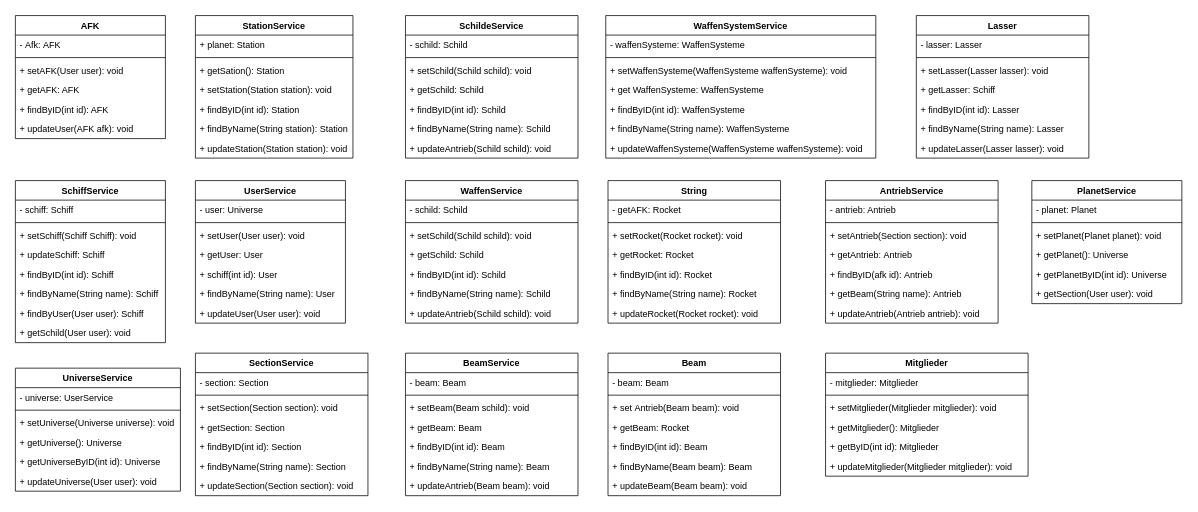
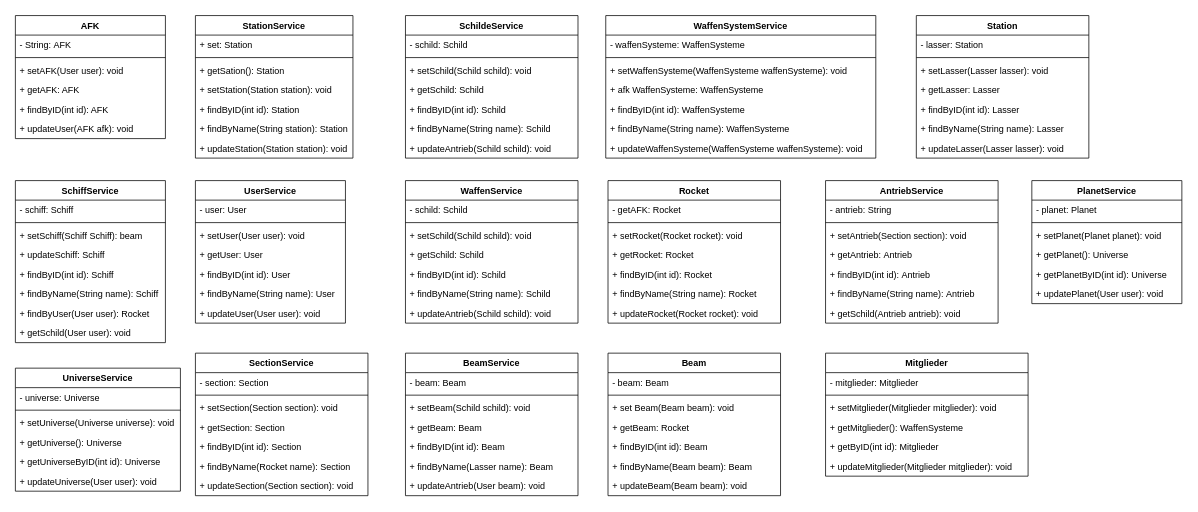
node "Lasser": label "Lasser" -> "Station"
node "- Afk: AFK": label "- Afk: AFK" -> "- String: AFK"
node "+ planet: Station": label "+ planet: Station" -> "+ set: Station"
node "- lasser: Lasser": label "- lasser: Lasser" -> "- lasser: Station"
node "+ get WaffenSysteme: WaffenSysteme": label "+ get WaffenSysteme: WaffenSysteme" -> "+ afk WaffenSysteme: WaffenSysteme"
node "+ getLasser: Schiff": label "+ getLasser: Schiff" -> "+ getLasser: Lasser"
node "String": label "String" -> "Rocket"
node "- user: Universe": label "- user: Universe" -> "- user: User"
node "- antrieb: Antrieb": label "- antrieb: Antrieb" -> "- antrieb: String"
node "+ setSchiff(Schiff Schiff): void": label "+ setSchiff(Schiff Schiff): void" -> "+ setSchiff(Schiff Schiff): beam"
node "+ schiff(int id): User": label "+ schiff(int id): User" -> "+ findByID(int id): User"
node "+ findByID(afk id): Antrieb": label "+ findByID(afk id): Antrieb" -> "+ findByID(int id): Antrieb"
node "+ getBeam(String name): Antrieb": label "+ getBeam(String name): Antrieb" -> "+ findByName(String name): Antrieb"
node "+ getSection(User user): void": label "+ getSection(User user): void" -> "+ updatePlanet(User user): void"
node "+ findByUser(User user): Schiff": label "+ findByUser(User user): Schiff" -> "+ findByUser(User user): Rocket"
node "+ updateAntrieb(Antrieb antrieb): void": label "+ updateAntrieb(Antrieb antrieb): void" -> "+ getSchild(Antrieb antrieb): void"
node "- universe: UserService": label "- universe: UserService" -> "- universe: Universe"
node "+ setBeam(Beam schild): void": label "+ setBeam(Beam schild): void" -> "+ setBeam(Schild schild): void"
node "+ set Antrieb(Beam beam): void": label "+ set Antrieb(Beam beam): void" -> "+ set Beam(Beam beam): void"
node "+ getMitglieder(): Mitglieder": label "+ getMitglieder(): Mitglieder" -> "+ getMitglieder(): WaffenSysteme"
node "+ findByName(String name): Section": label "+ findByName(String name): Section" -> "+ findByName(Rocket name): Section"
node "+ findByName(String name): Beam": label "+ findByName(String name): Beam" -> "+ findByName(Lasser name): Beam"
node "+ updateAntrieb(Beam beam): void": label "+ updateAntrieb(Beam beam): void" -> "+ updateAntrieb(User beam): void"
